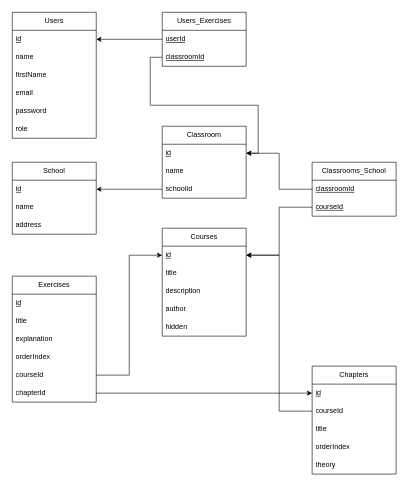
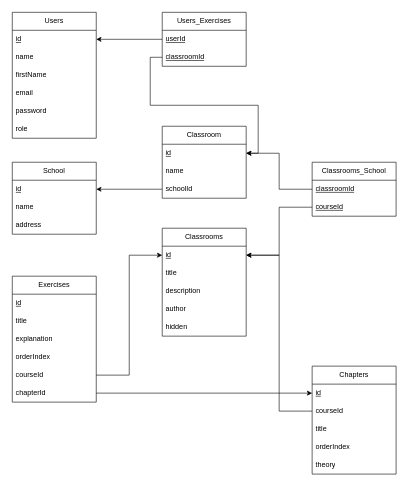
node "Courses": label "Courses" -> "Classrooms"
